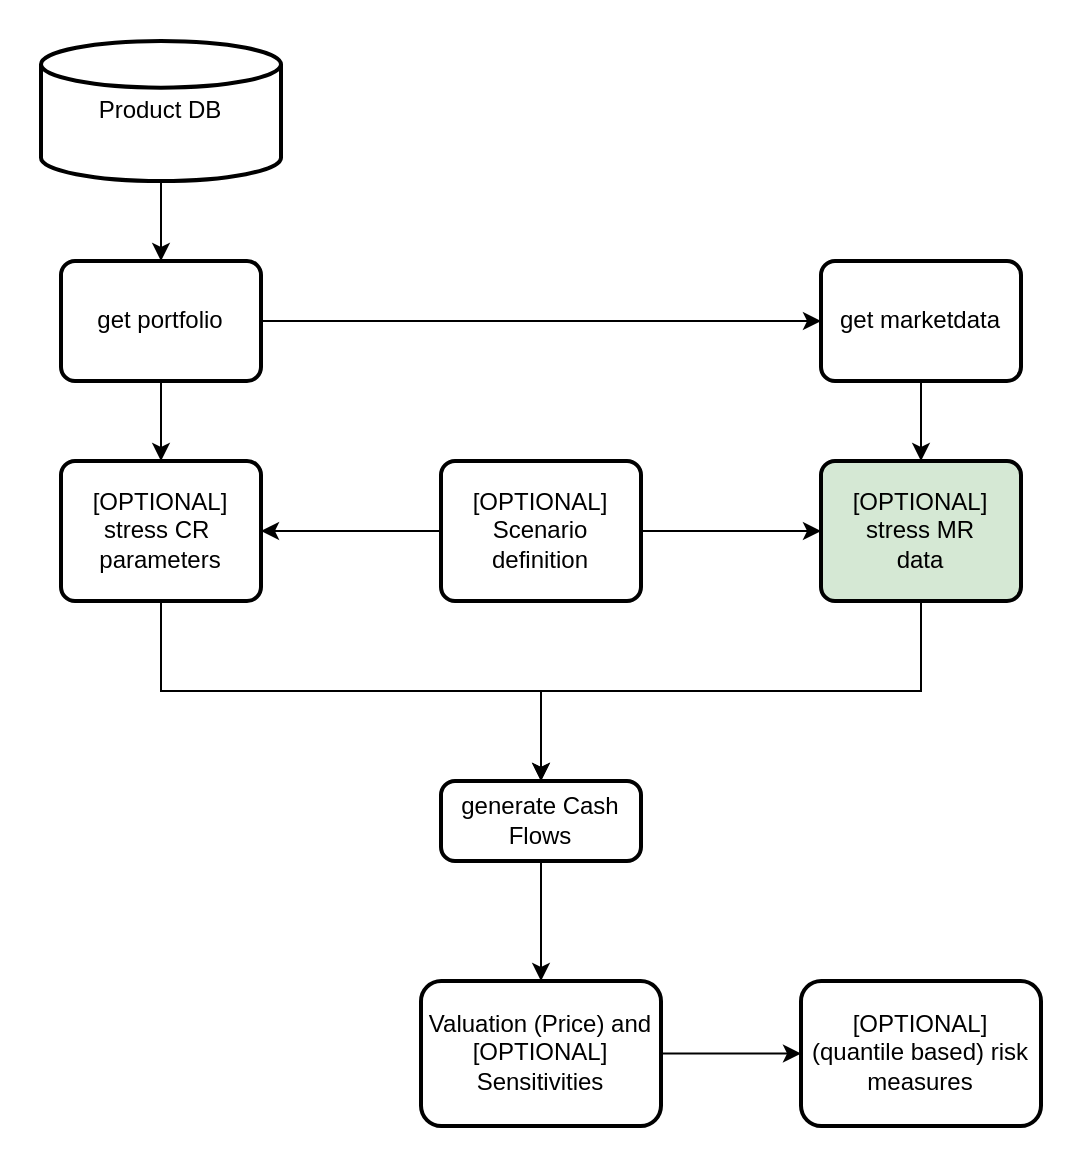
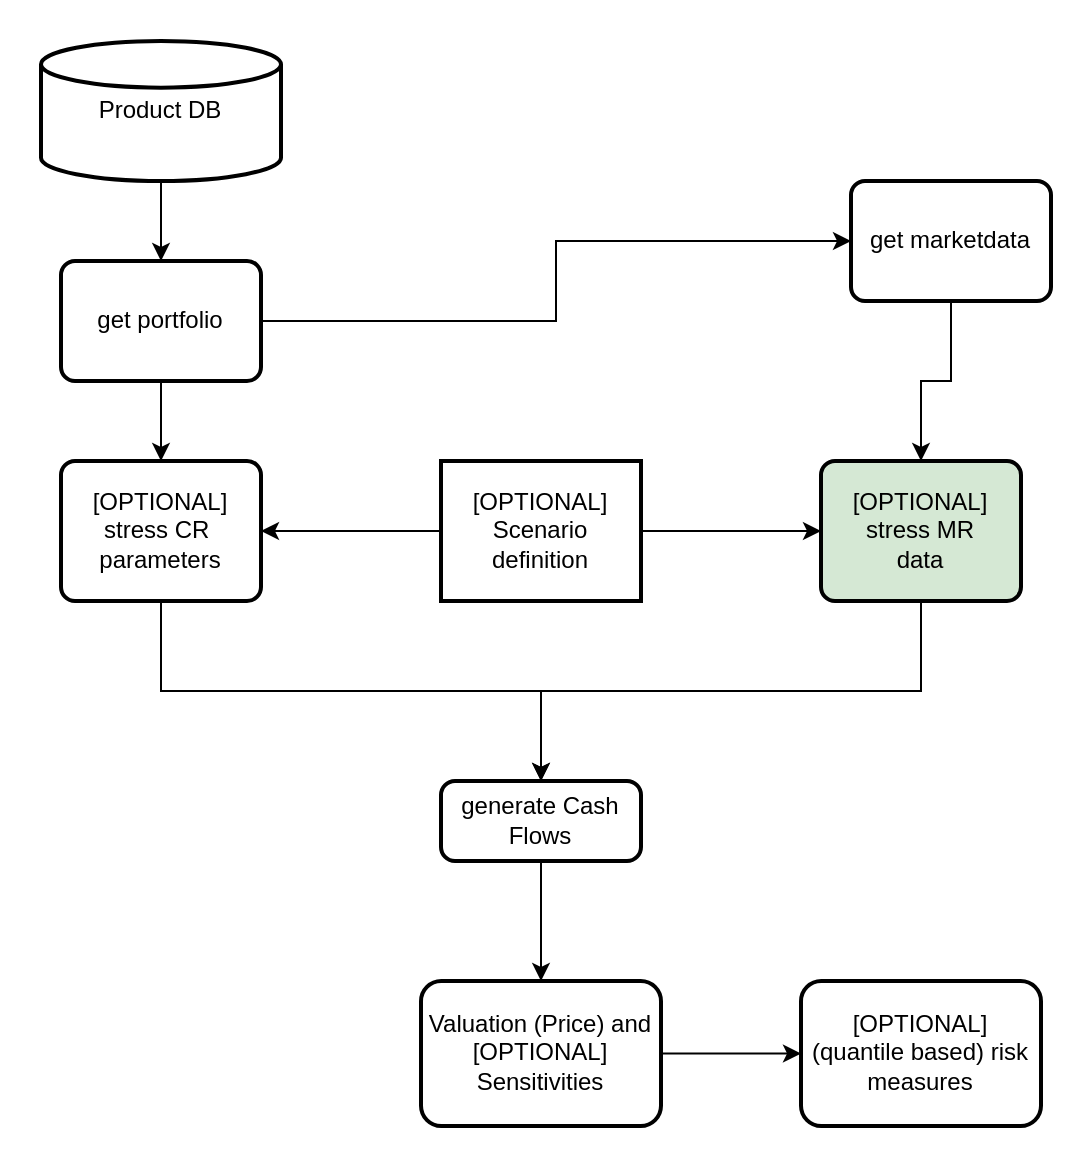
node "get marketdata": moved (921, 321) -> (951, 241)
node "[OPTIONAL] Scenario definition": shape rounded rectangle -> rectangle
